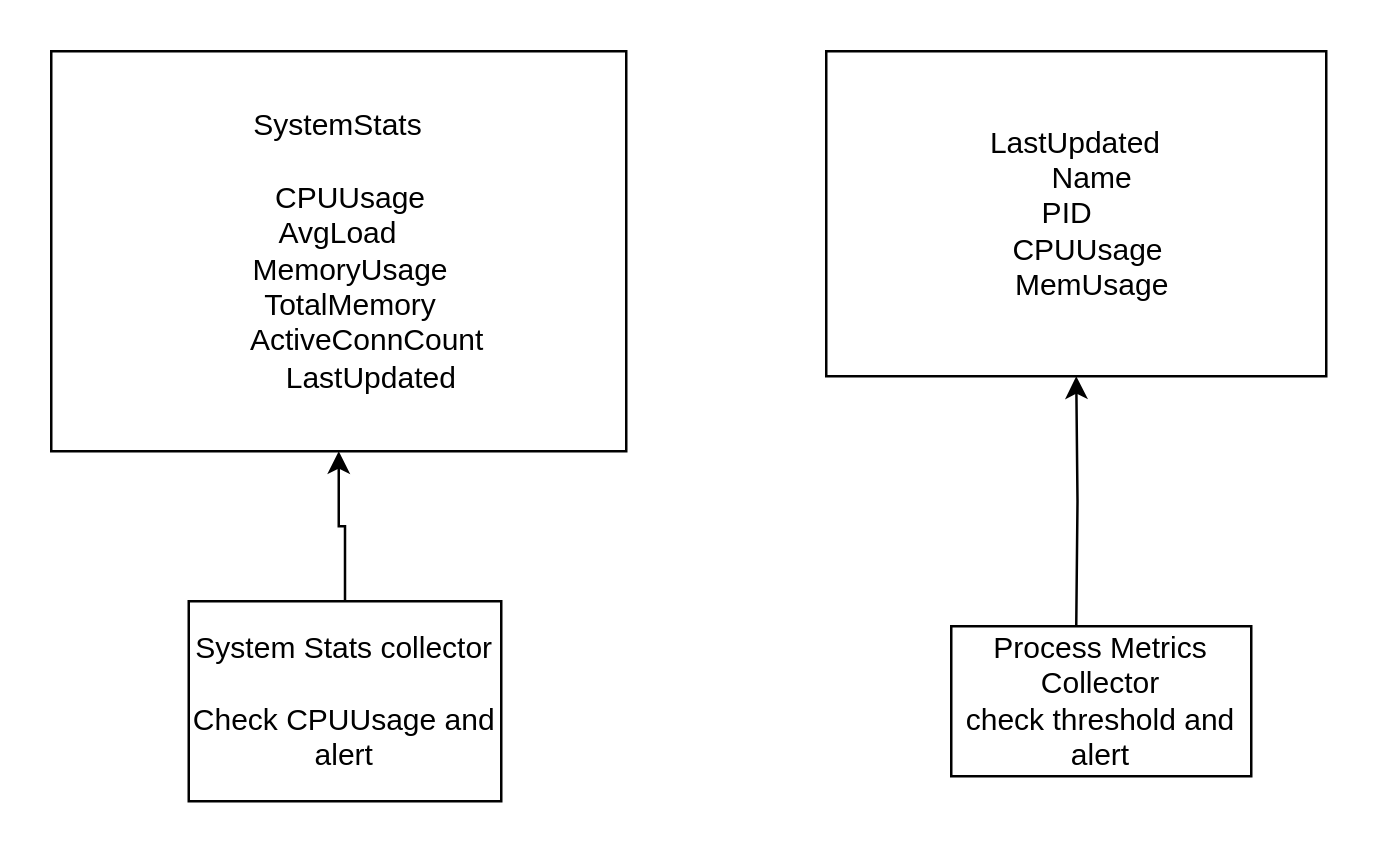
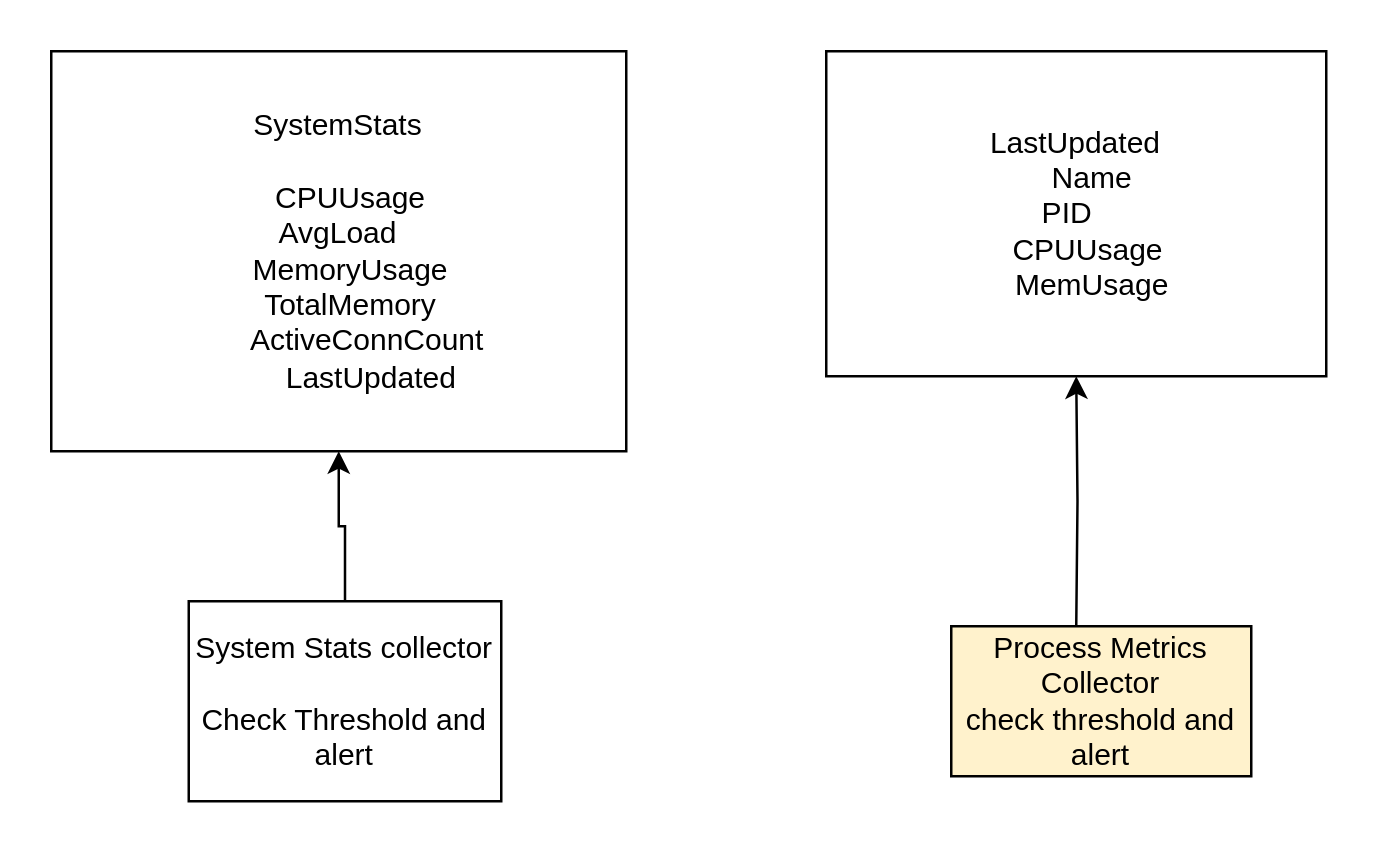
node "System Stats collector Check CPUUsage and alert": label "System Stats collector Check CPUUsage and alert" -> "System Stats collector Check Threshold and alert"
node "Process Metrics Collectorcheck threshold and alert": fillcolor #ffffff -> #fff2cc
